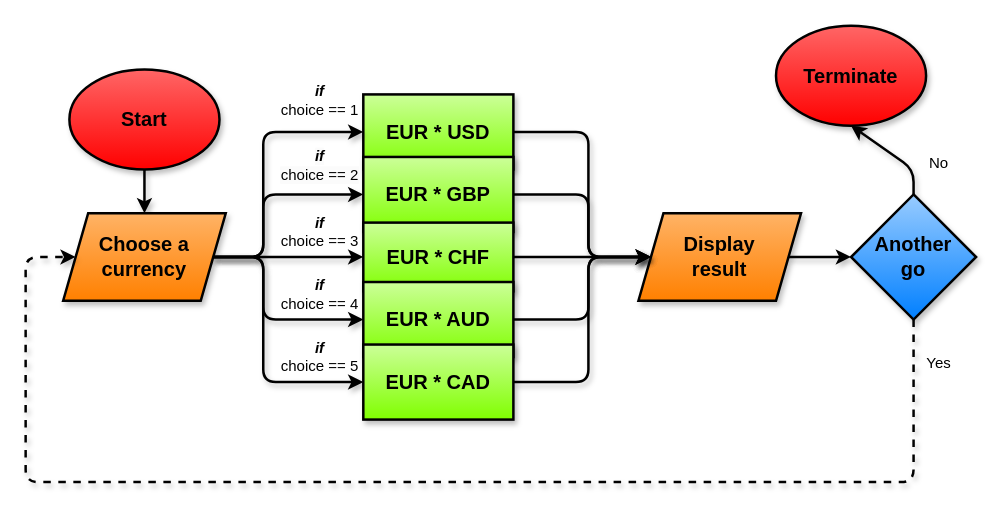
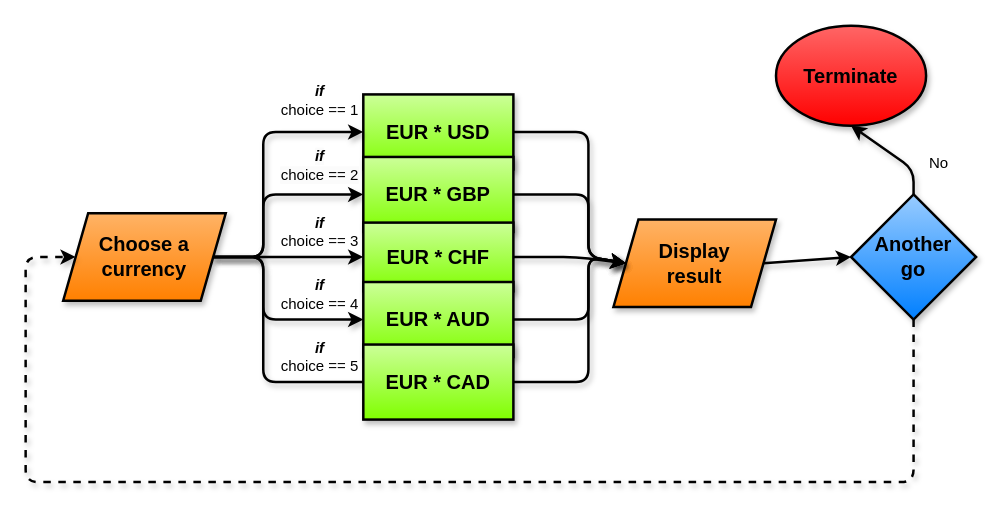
node "Start": removed
edge "Start" -> "Choose a currency": removed
node "Display result": moved (719, 257) -> (694, 263)
node "Yes": removed
edge "Choose a currency" -> "EUR * CAD": arrowhead classic -> none
